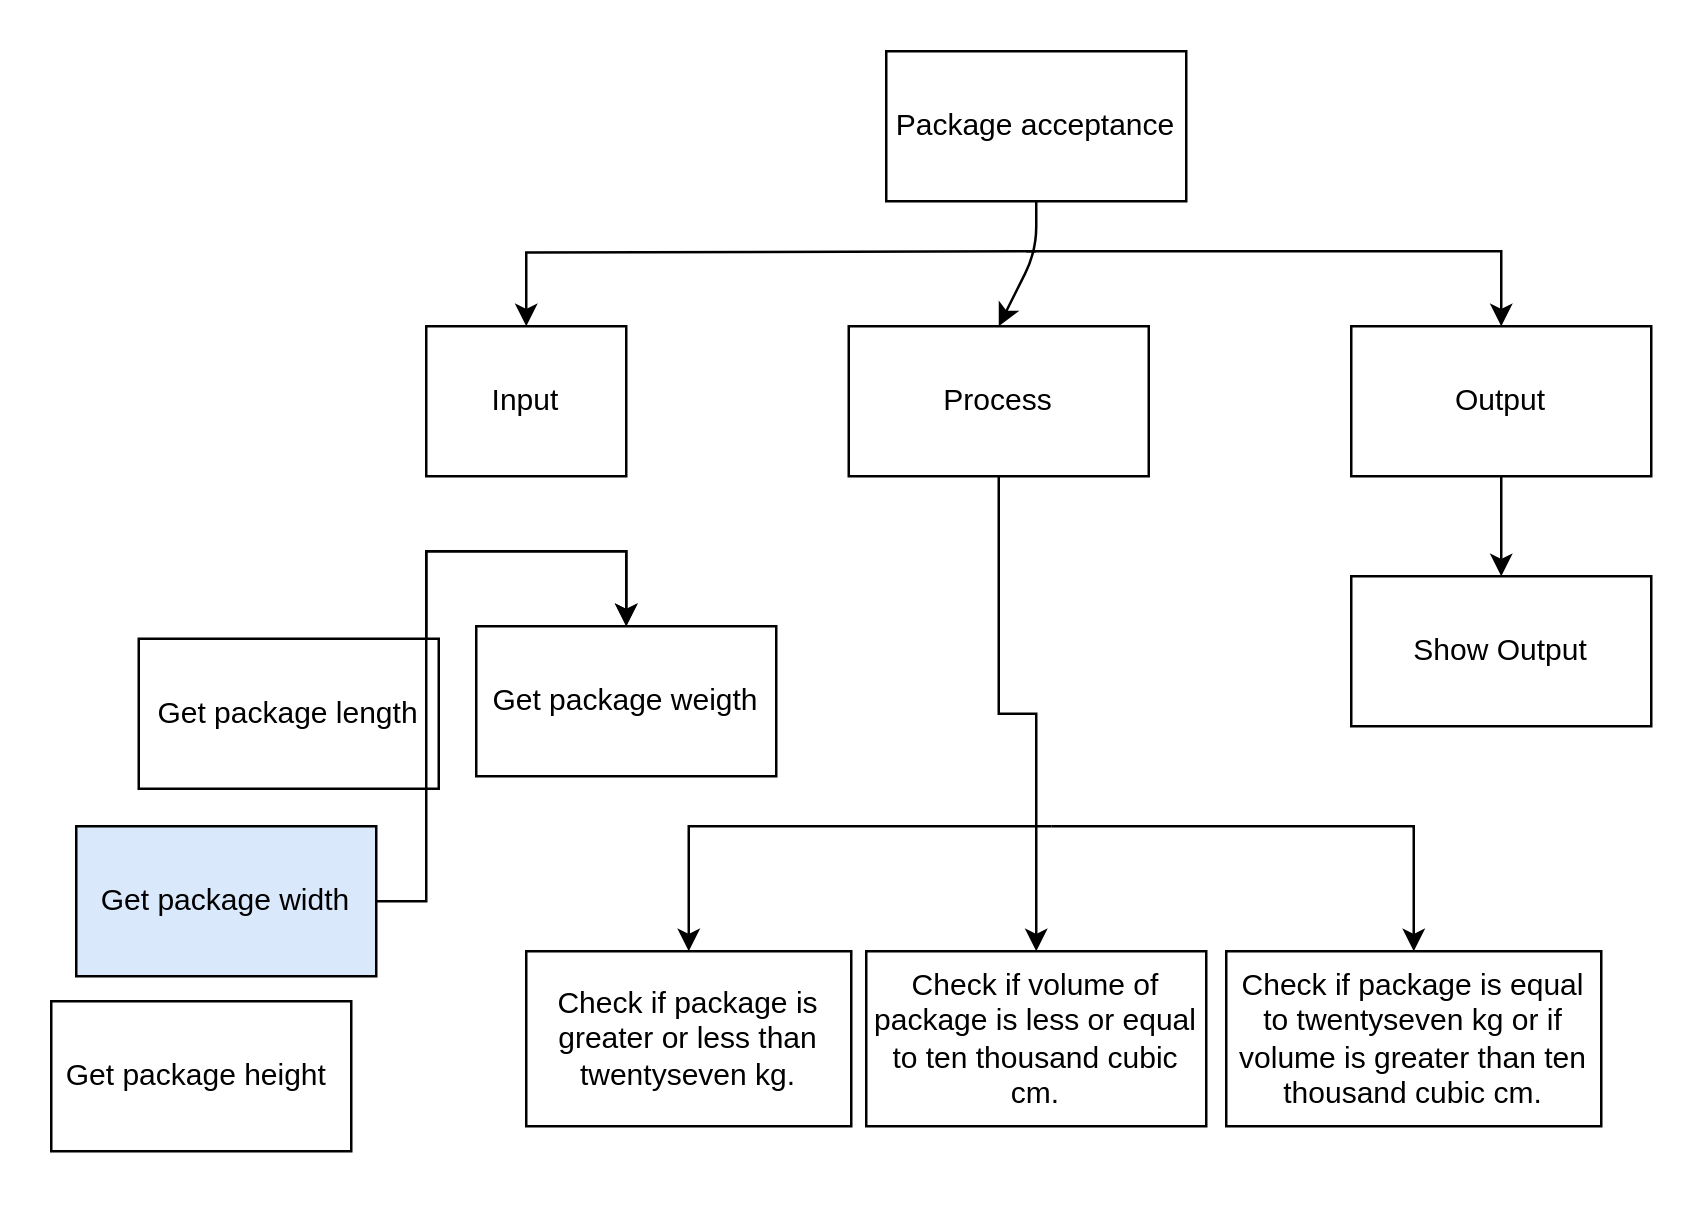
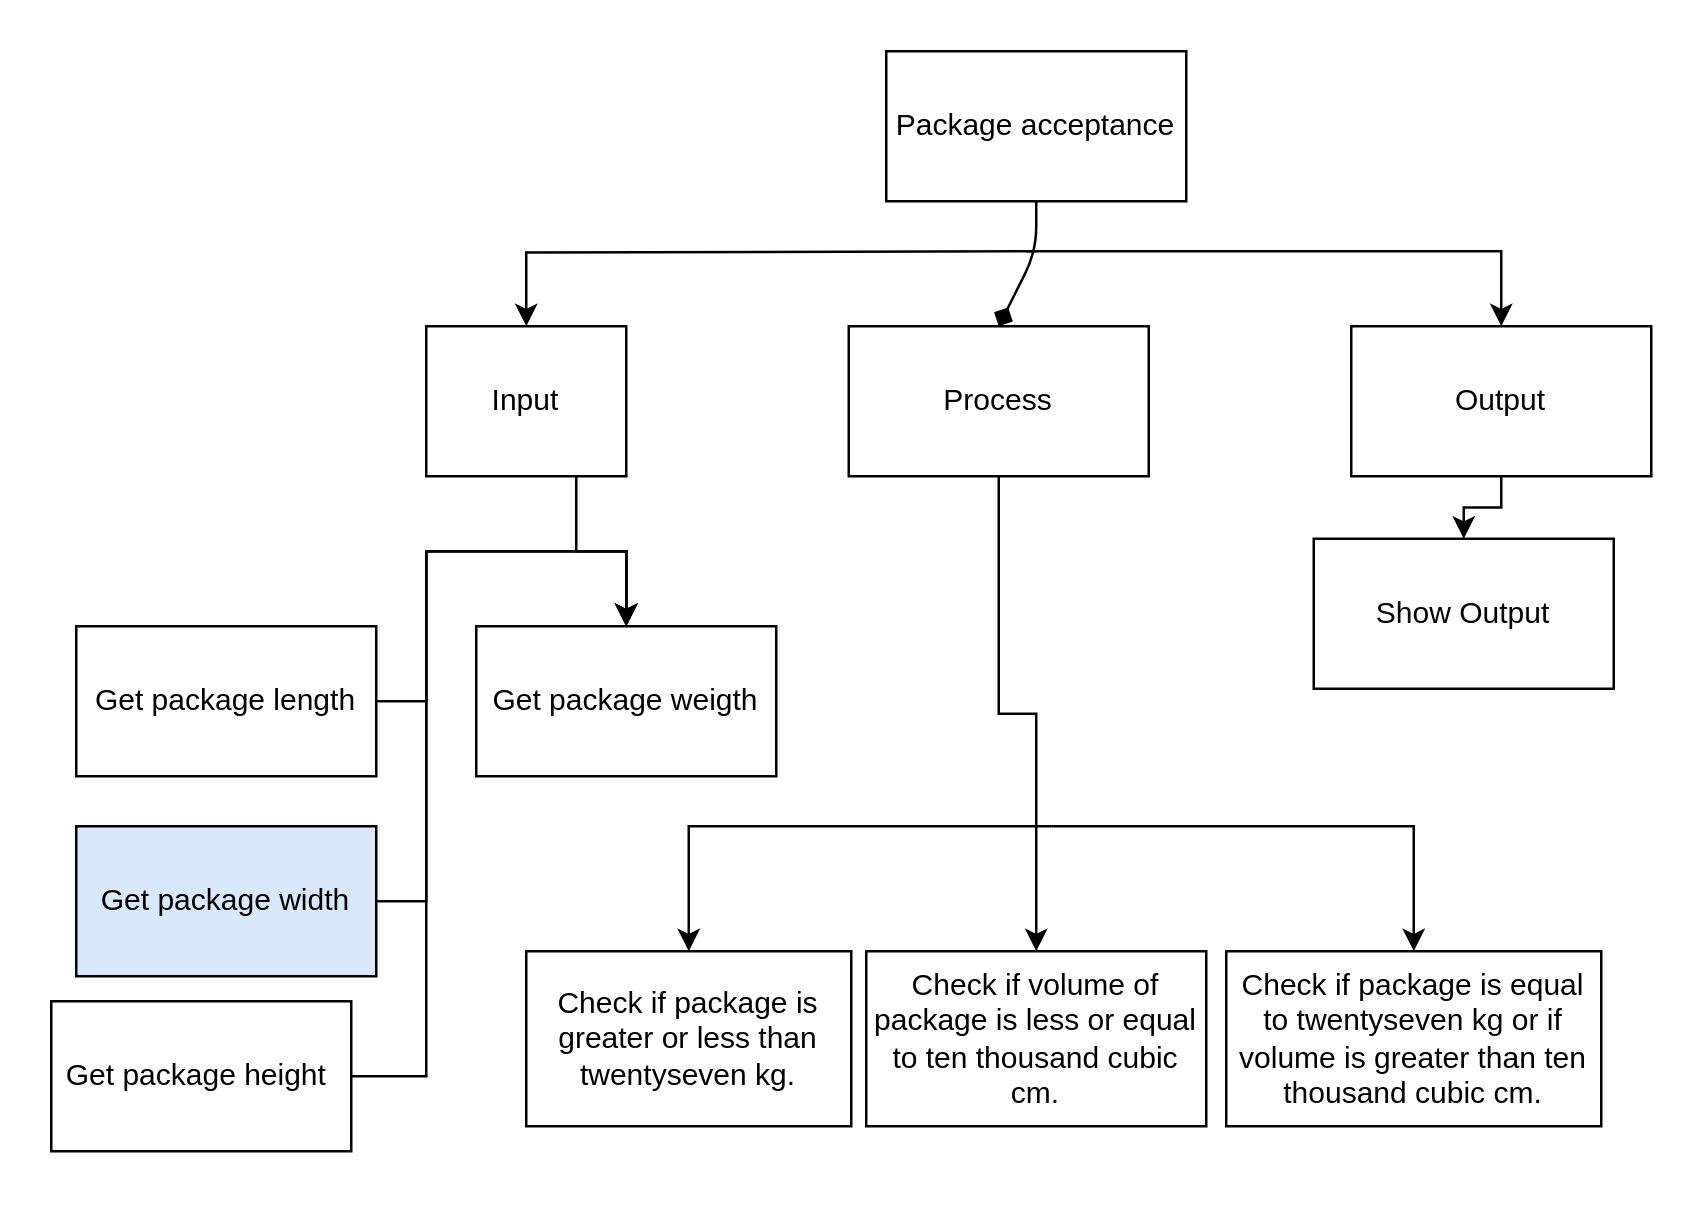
edge "Package acceptance" -> "Process": arrowhead classic -> diamond
edge "Input" -> "Get package weigth": added
node "Show Output": moved (1501, 651) -> (1464, 614)
node "Get package length": moved (289, 714) -> (226, 701)
edge "Get package height" -> "Get package weigth": added
